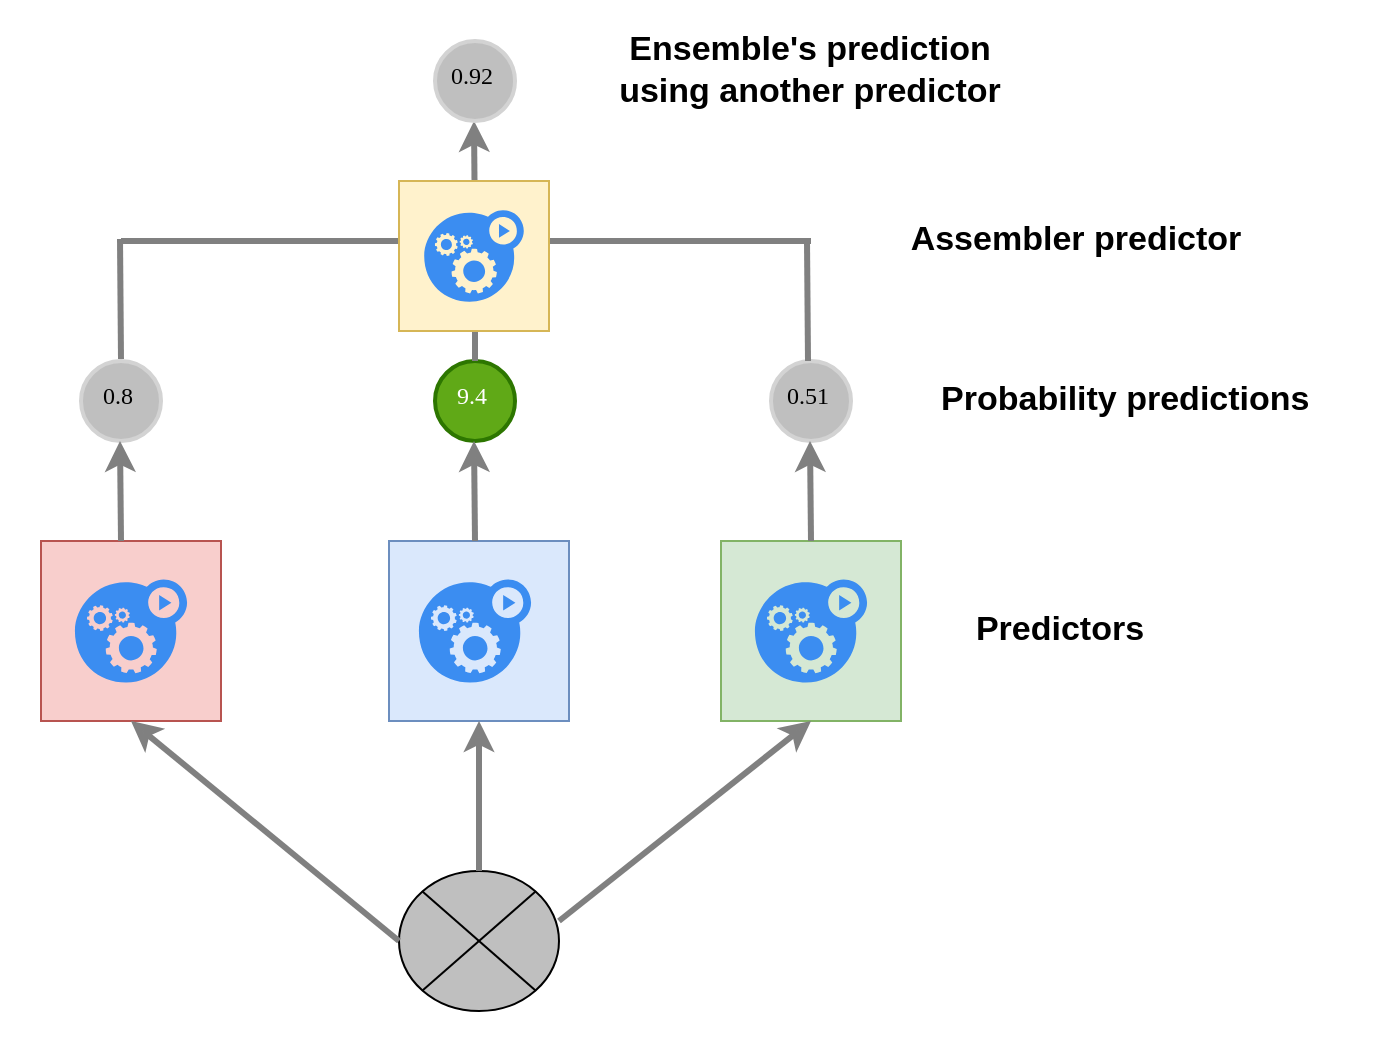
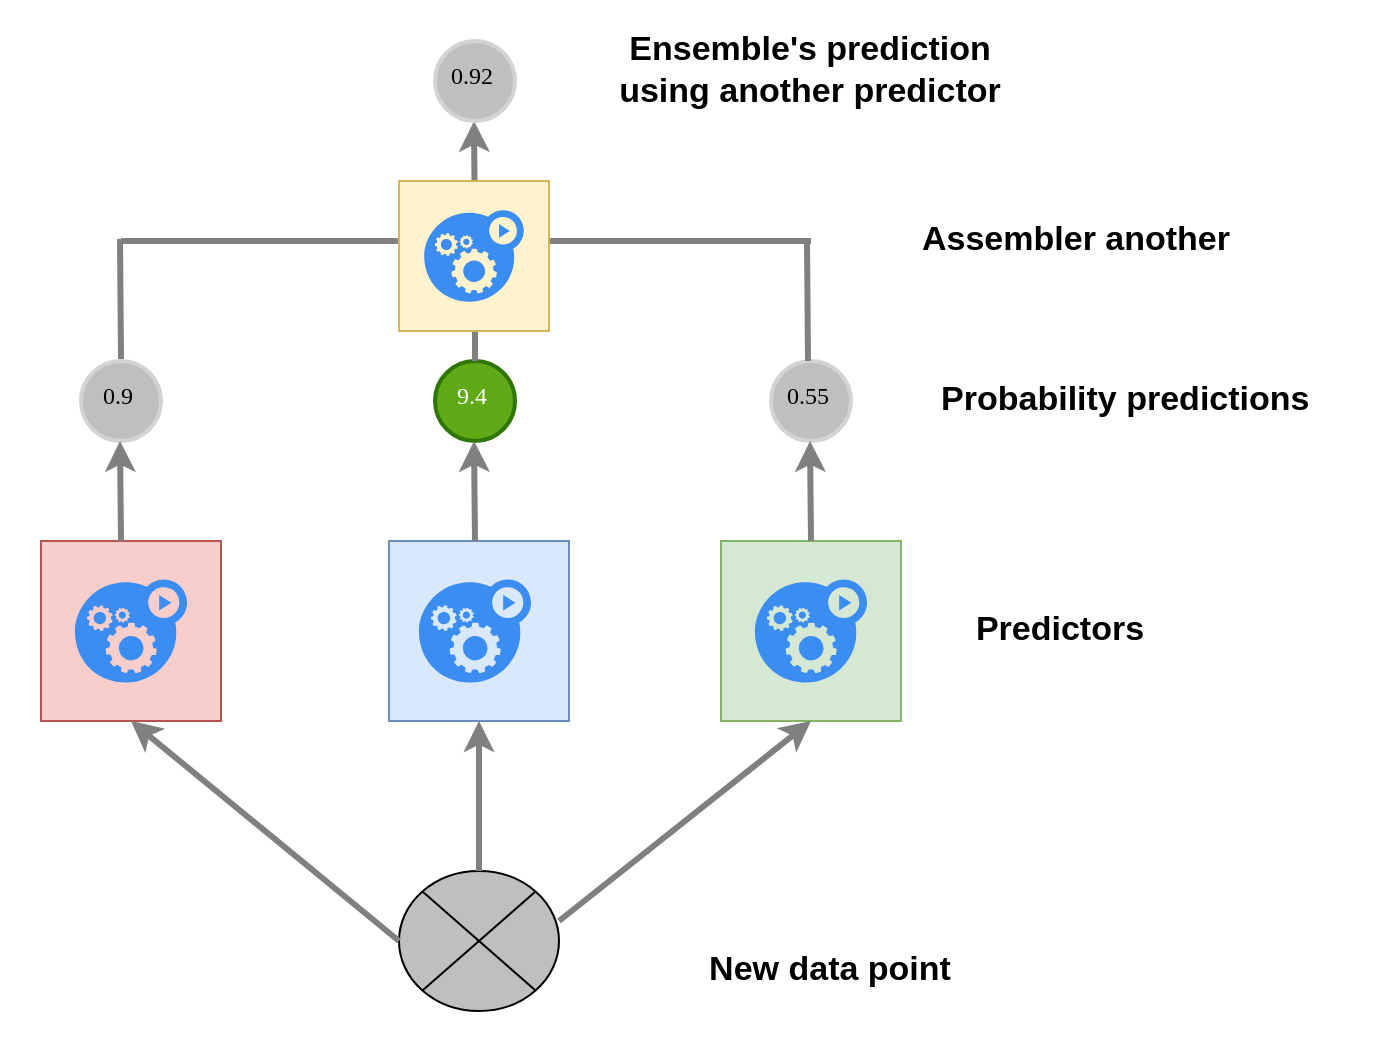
node "Assembler predictor": label "Assembler predictor" -> "Assembler another"
node "0.8": label "0.8" -> "0.9"
node "0.51": label "0.51" -> "0.55"
node "New data point": added
